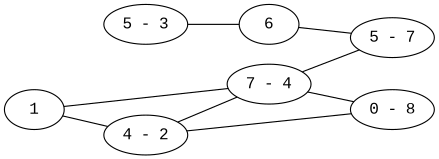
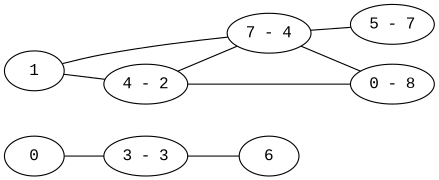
node "5 - 3": label "5 - 3" -> "3 - 3"
edge "6" -- "5 - 7": removed
node "0": added
